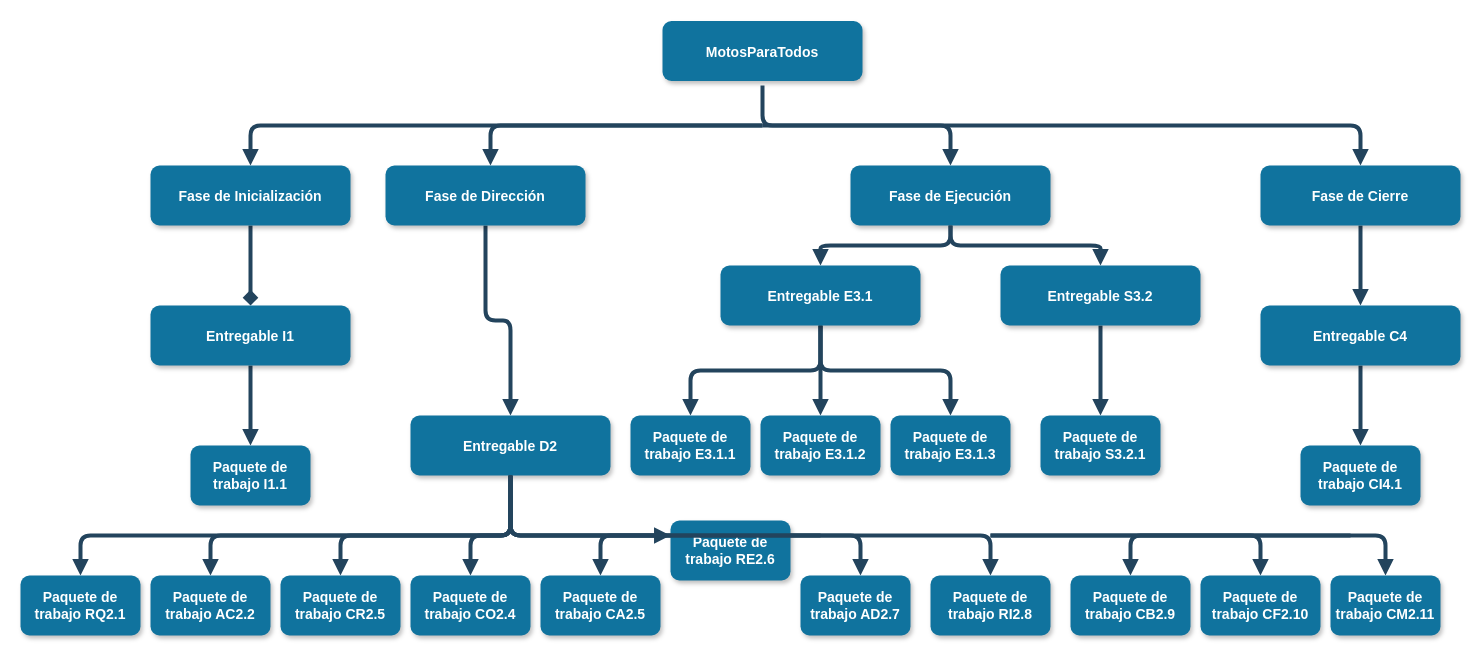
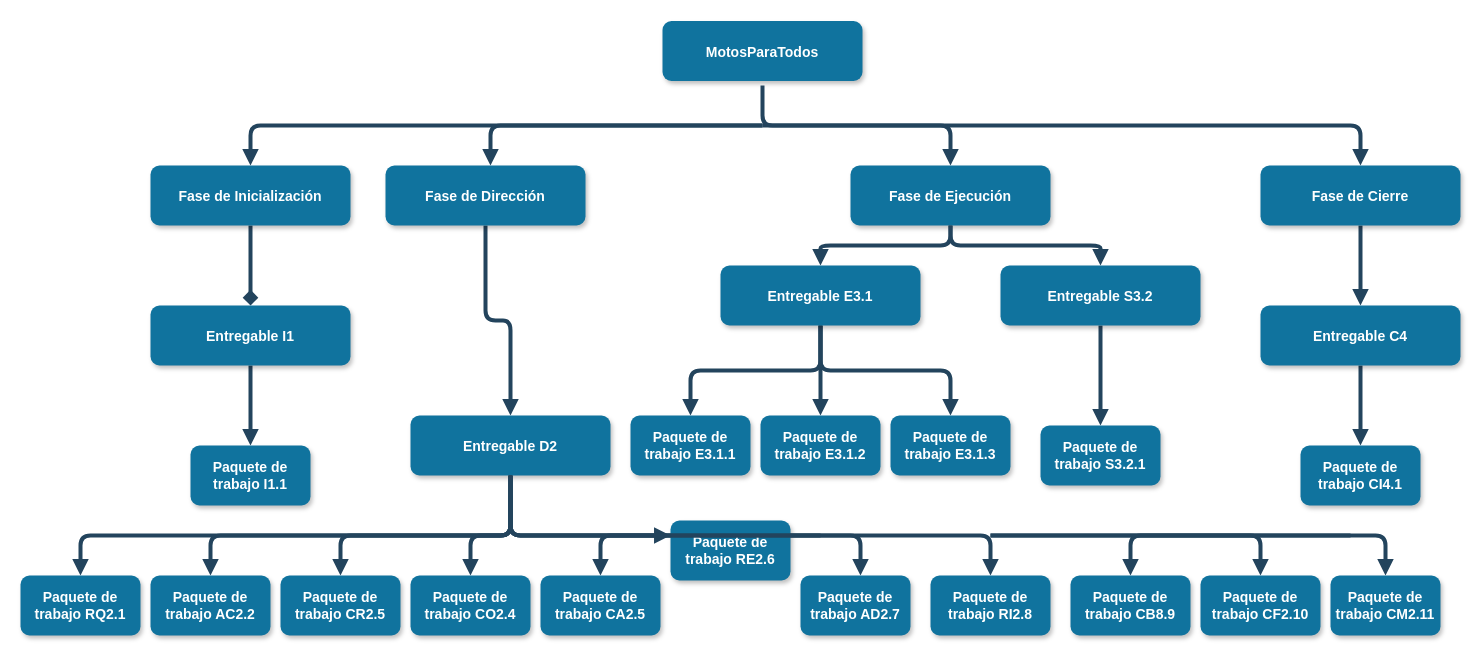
node "Paquete de trabajo S3.2.1": moved (1101, 446) -> (1101, 456)
node "Paquete de trabajo CB2.9": label "Paquete de trabajo CB2.9" -> "Paquete de trabajo CB8.9"
